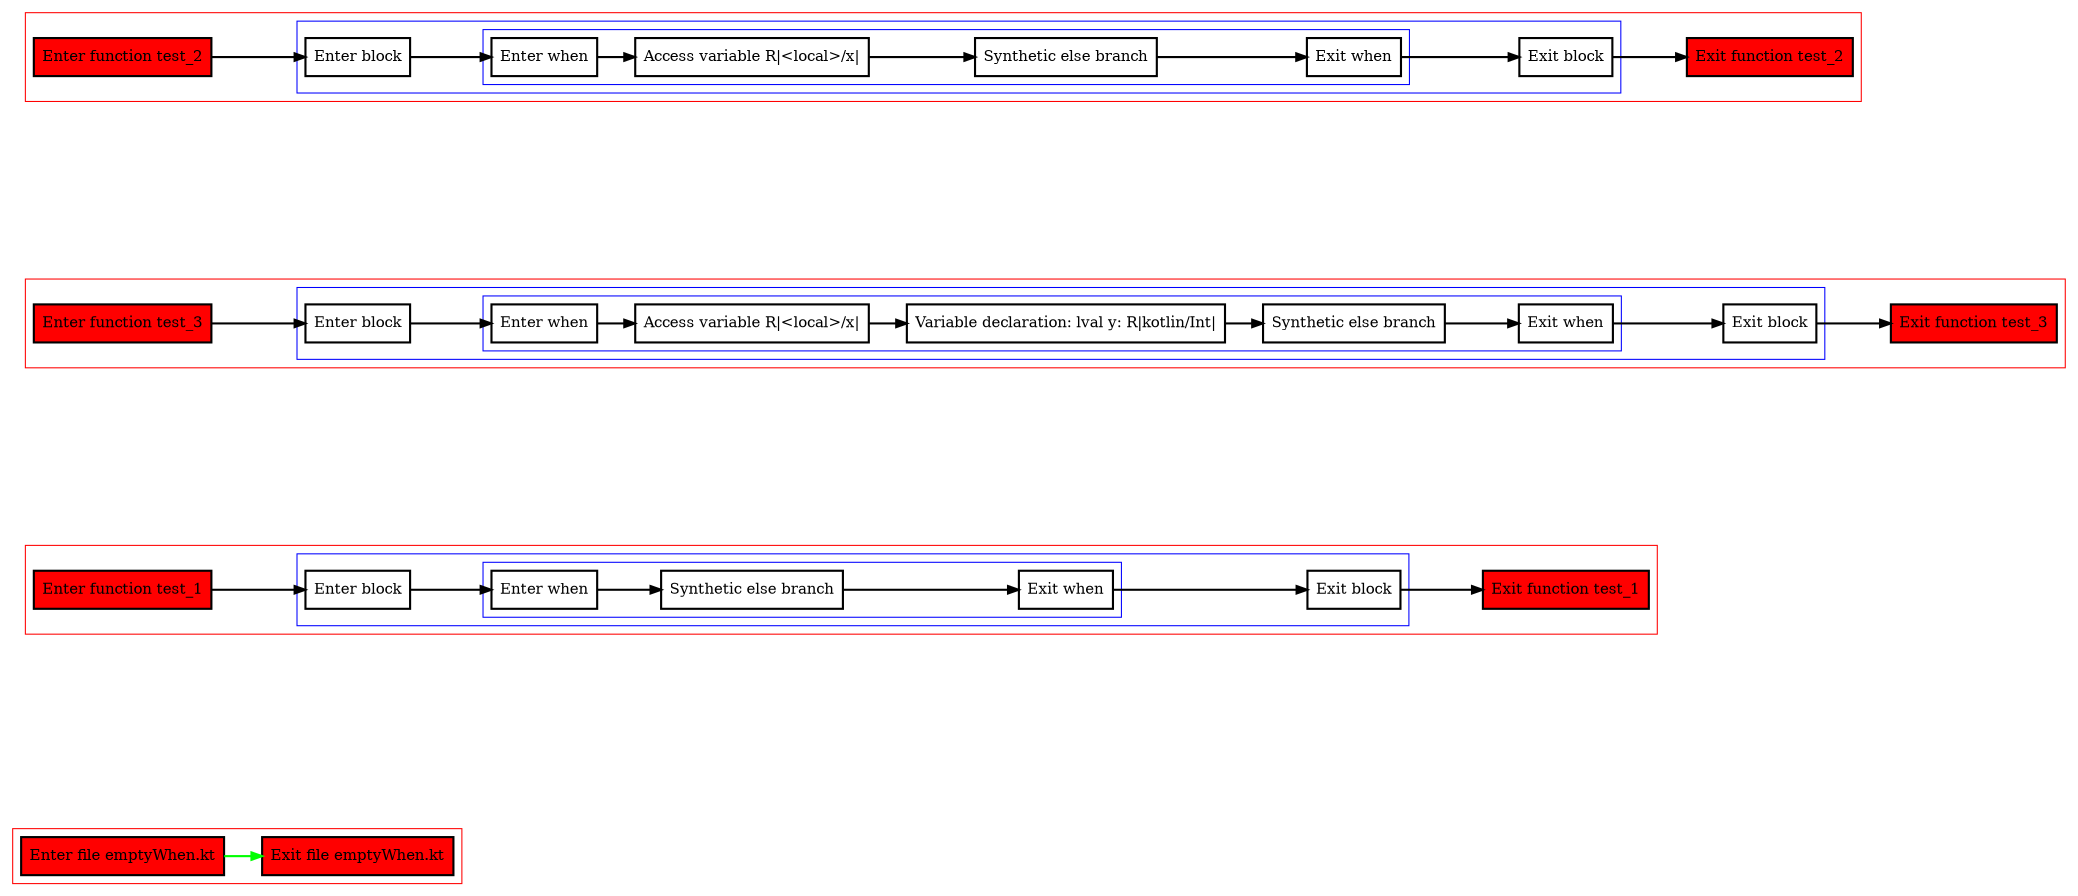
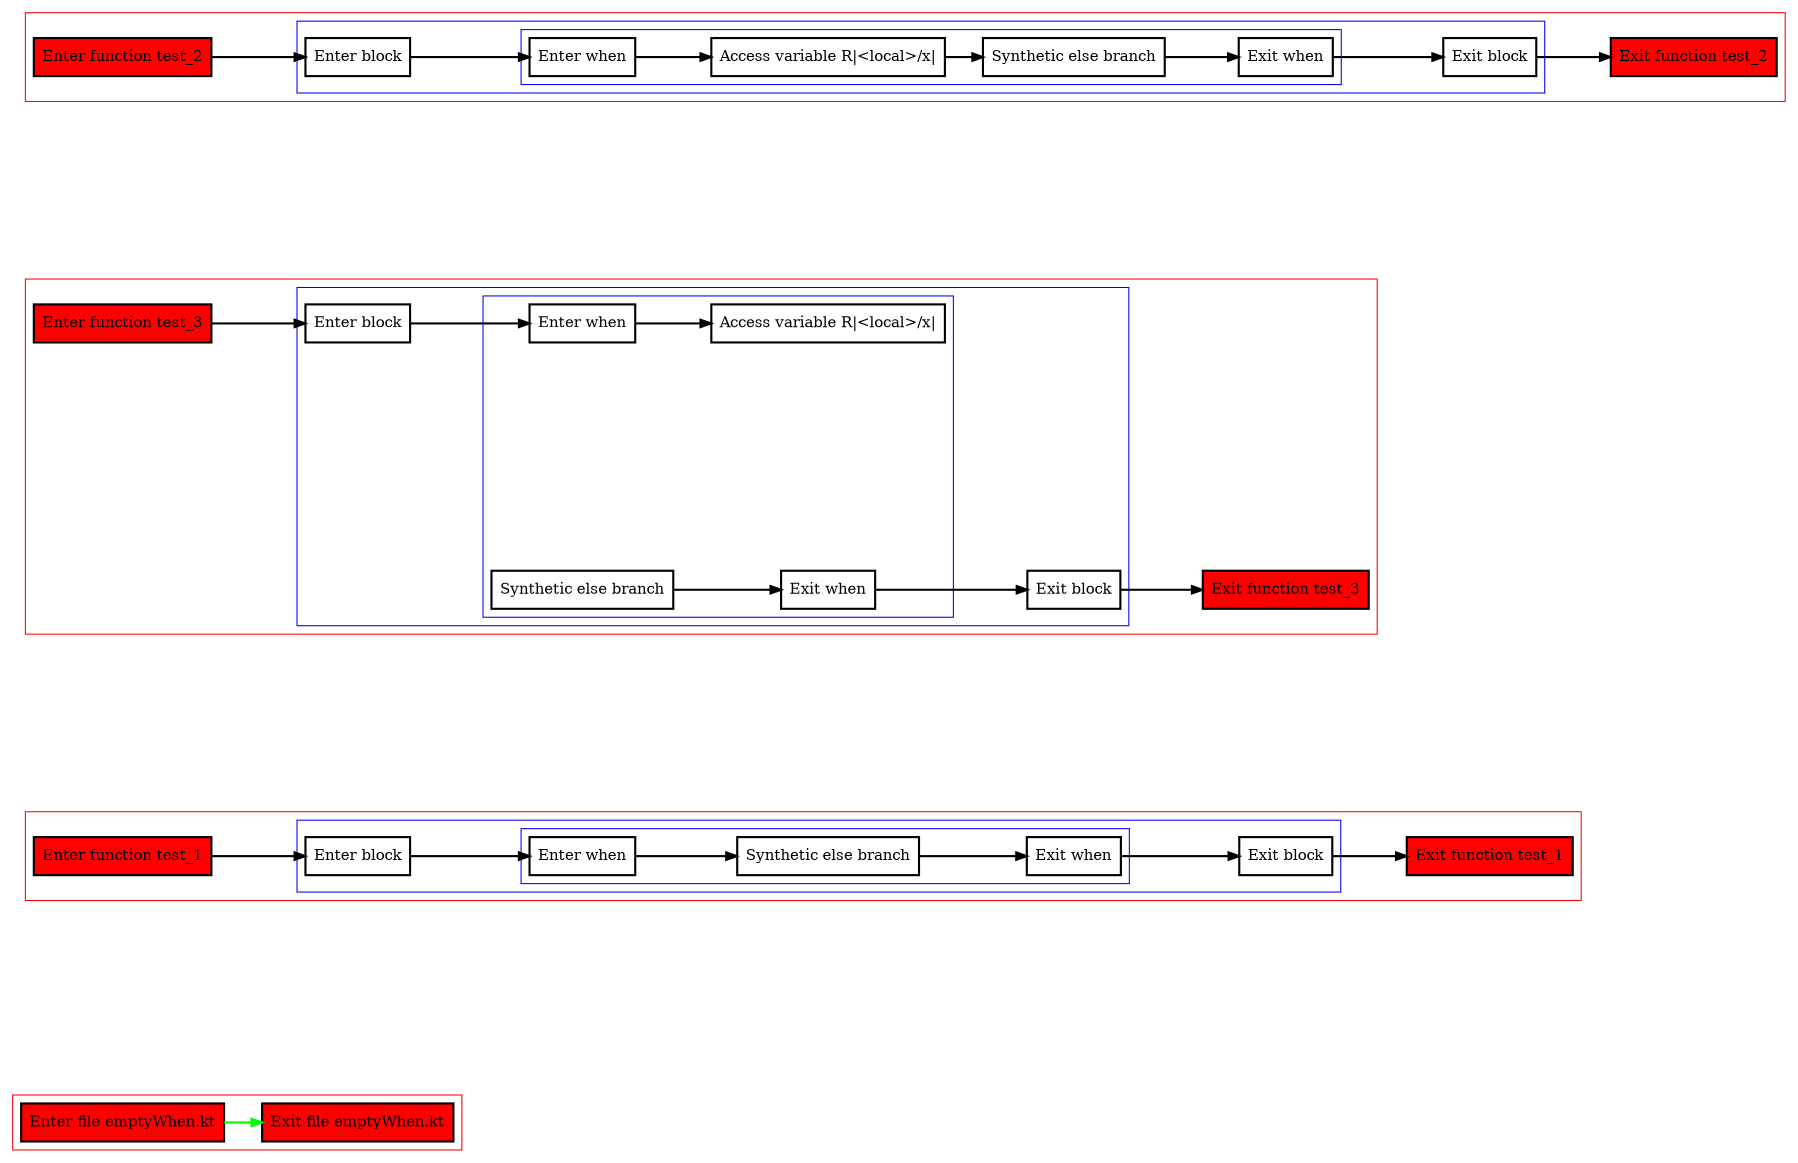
node "Variable declaration: lval y: R|kotlin/Int|": removed
